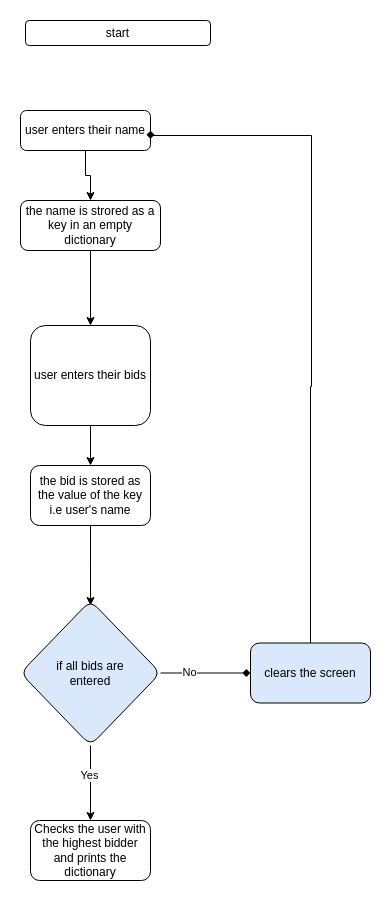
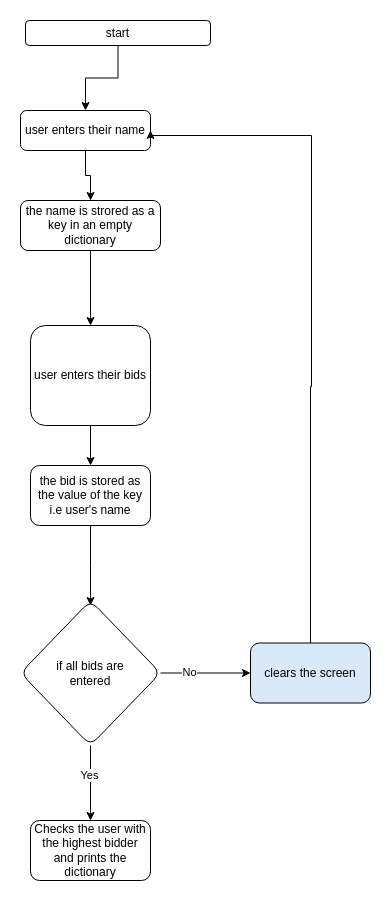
edge "start" -> "user enters their name": added
edge "clears the screen" -> "user enters their name": arrowhead diamond -> classic
node "if all bids are entered": fillcolor #dae8fc -> #ffffff
edge "if all bids are entered" -> "clears the screen": arrowhead diamond -> classic
